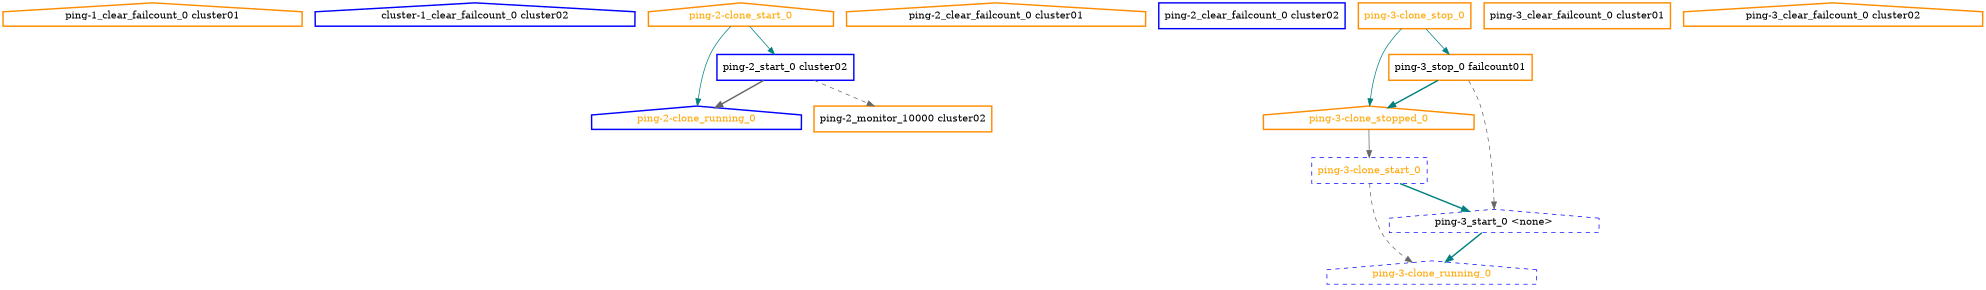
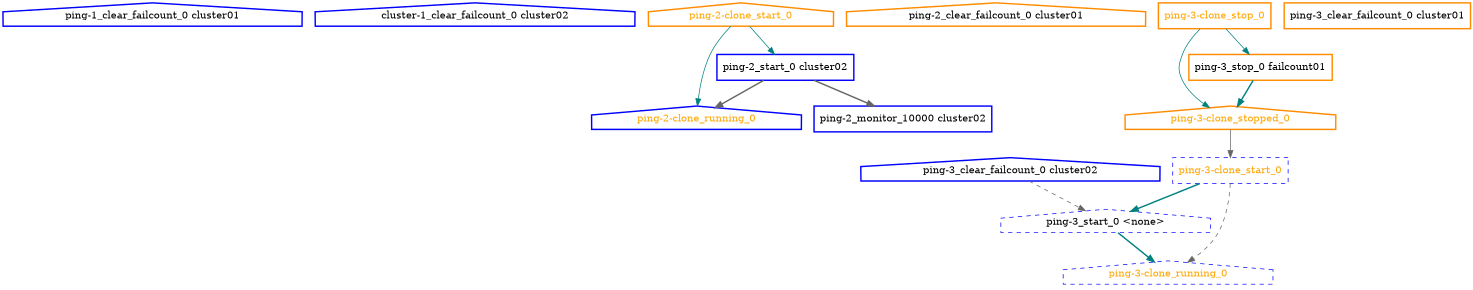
node "ping-1_clear_failcount_0 cluster01": color darkorange -> blue
node "ping-2_clear_failcount_0 cluster02": removed
node "ping-3_clear_failcount_0 cluster02": color darkorange -> blue
edge "ping-2_start_0 cluster02" -> "ping-2_monitor_10000 cluster02": style dashed -> bold
node "ping-2_monitor_10000 cluster02": color darkorange -> blue
edge "ping-3_stop_0 failcount01" -> "ping-3_start_0 <none>": now "ping-3_clear_failcount_0 cluster02" -> "ping-3_start_0 <none>"
